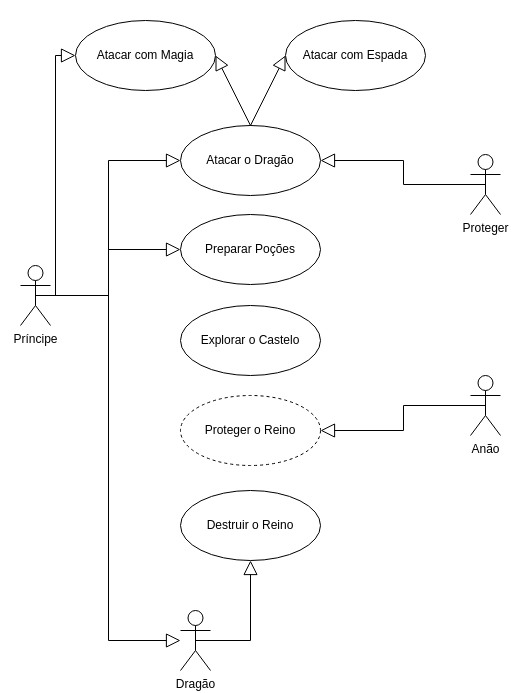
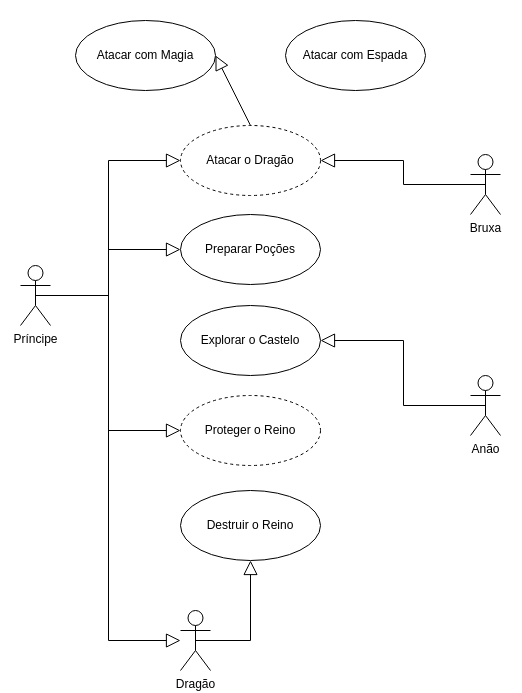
edge "Atacar o Dragão" -> "Atacar com Espada": removed
node "Atacar o Dragão": style solid -> dashed
edge "Príncipe" -> "Atacar com Magia": now "Príncipe" -> "Proteger o Reino"
node "Proteger": label "Proteger" -> "Bruxa"
edge "Anão" -> "Proteger o Reino": now "Anão" -> "Explorar o Castelo"
